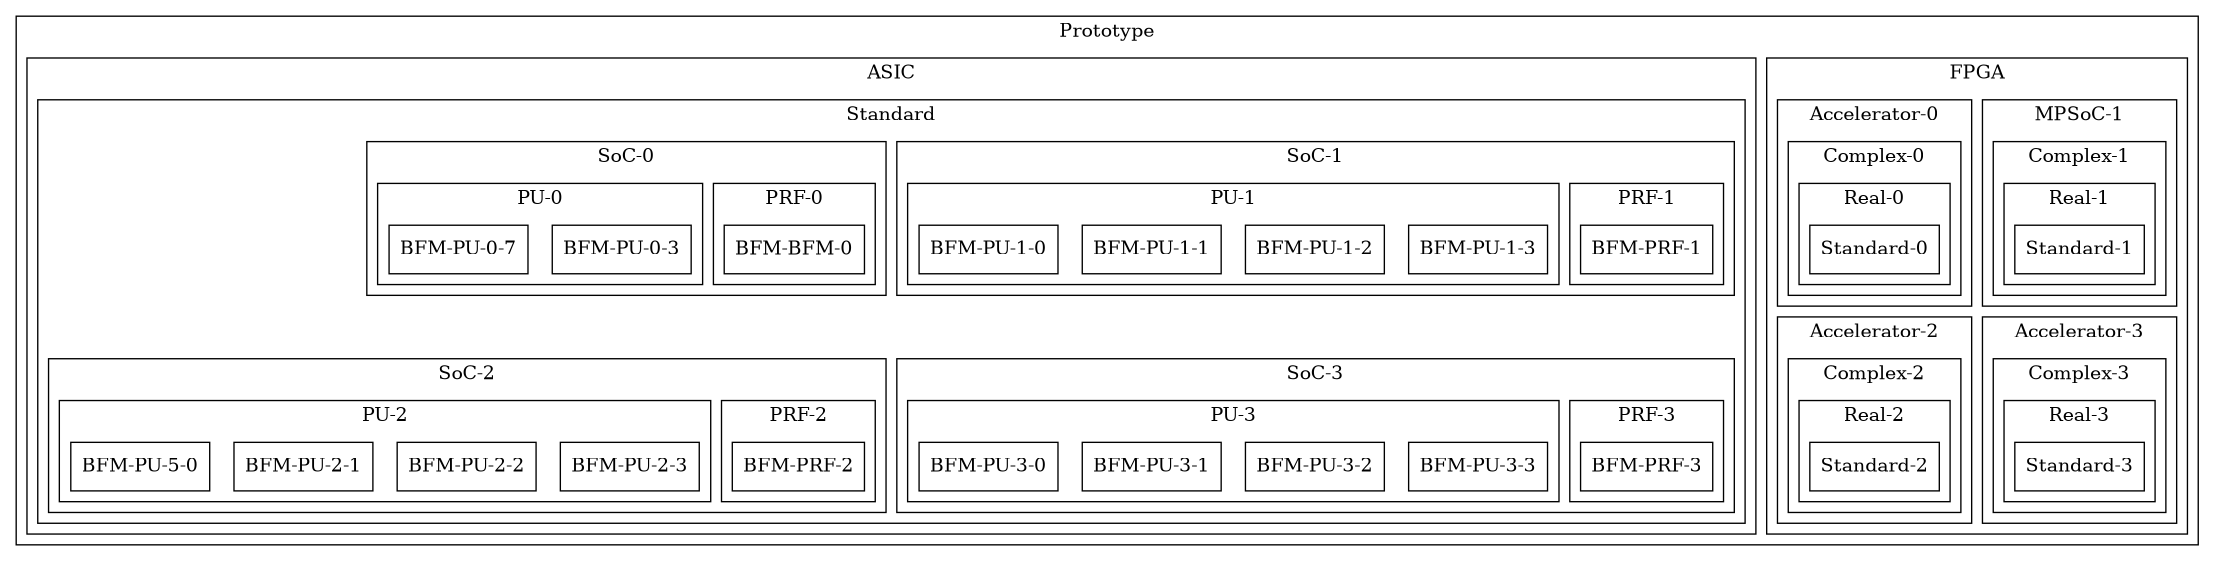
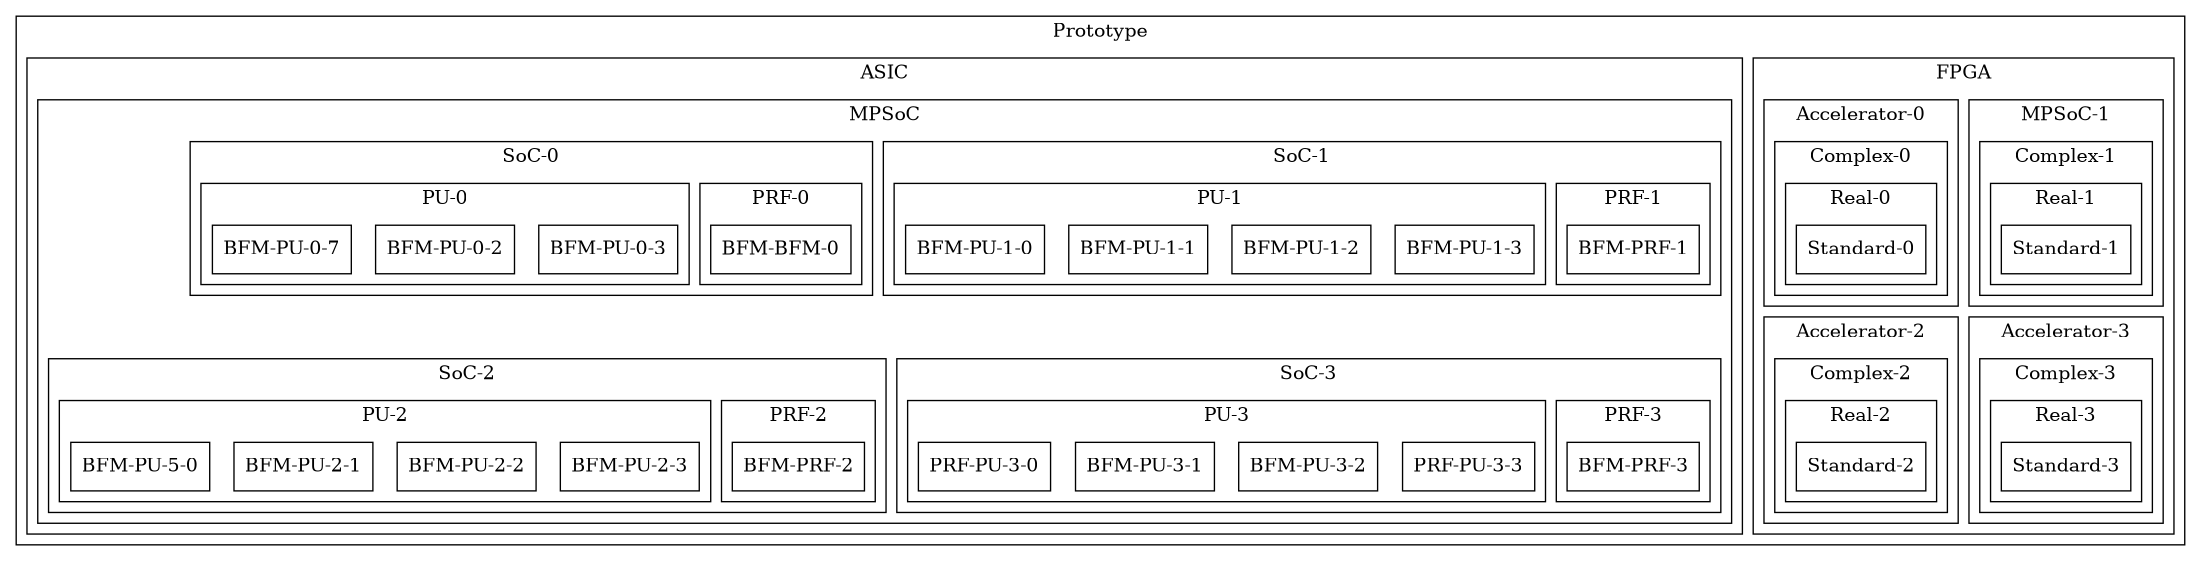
cluster "Standard": label "Standard" -> "MPSoC"
node "BFM-PU-0-2": added
node "BFM-PU-3-0": label "BFM-PU-3-0" -> "PRF-PU-3-0"
node "BFM-PU-3-3": label "BFM-PU-3-3" -> "PRF-PU-3-3"
